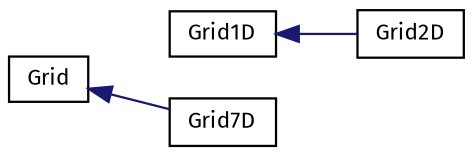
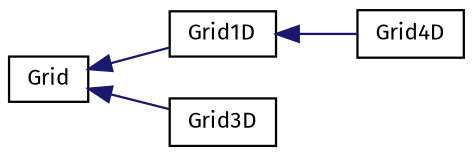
node "Grid2D": label "Grid2D" -> "Grid4D"
edge "Grid1D" -> "Grid": added
node "Grid7D": label "Grid7D" -> "Grid3D"
